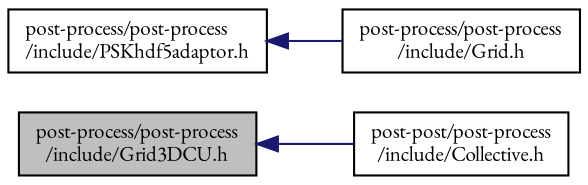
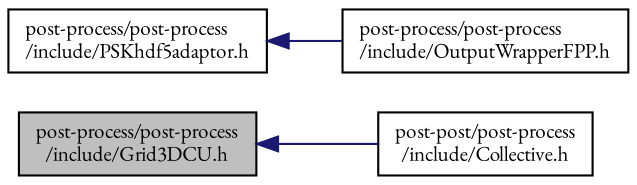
node "post-process/post-process /include/Grid.h": label "post-process/post-process /include/Grid.h" -> "post-process/post-process /include/OutputWrapperFPP.h"
